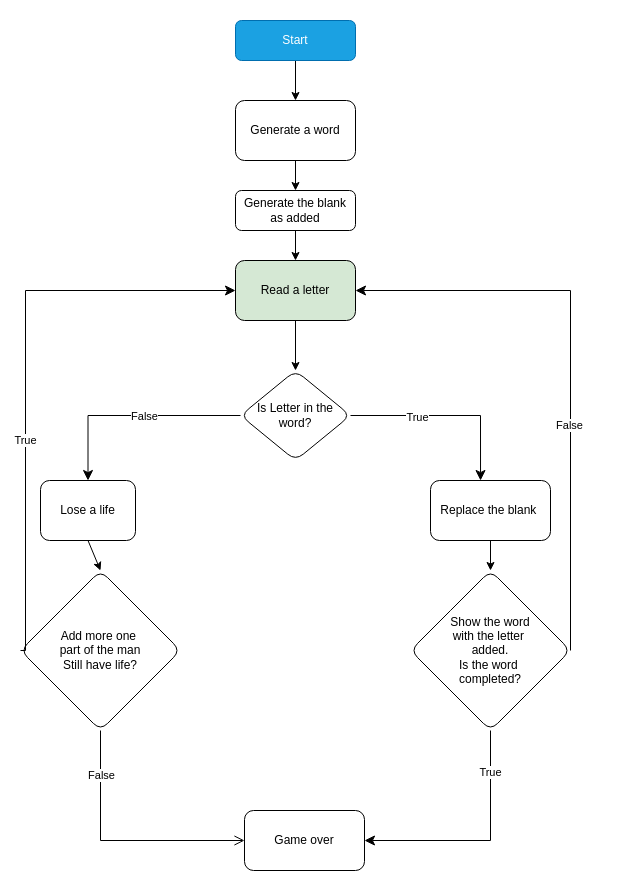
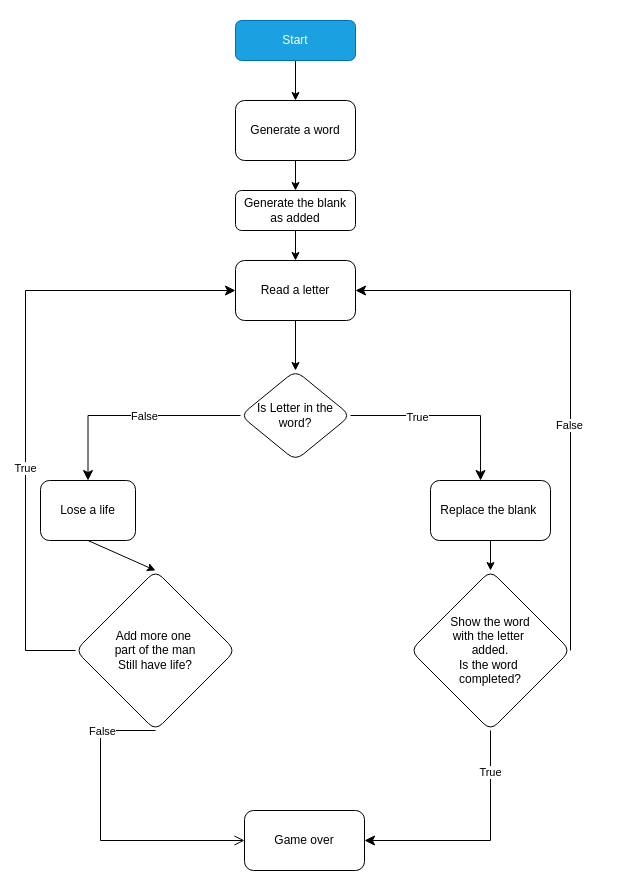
node "Read a letter": fillcolor #d5e8d4 -> #ffffff
node "Add more one part of the man Still have life?": moved (101, 651) -> (156, 651)
